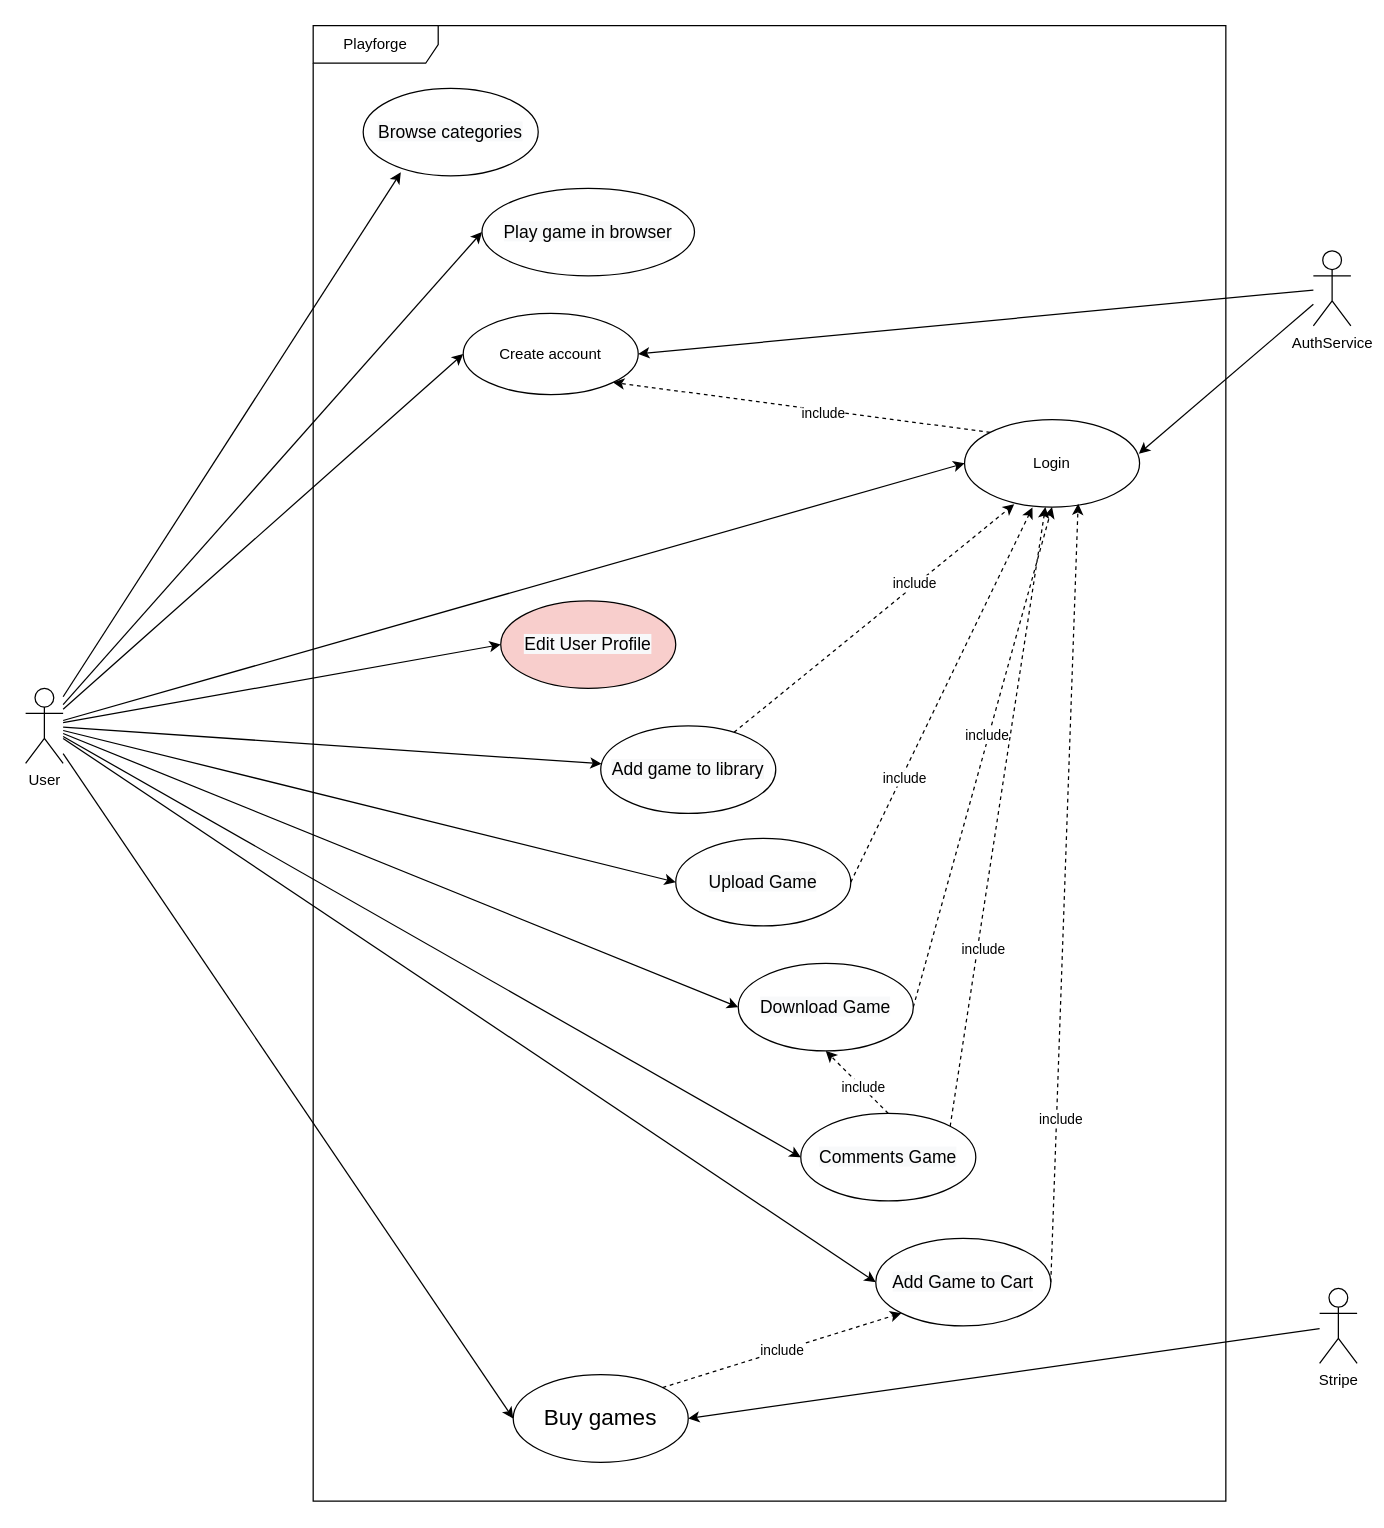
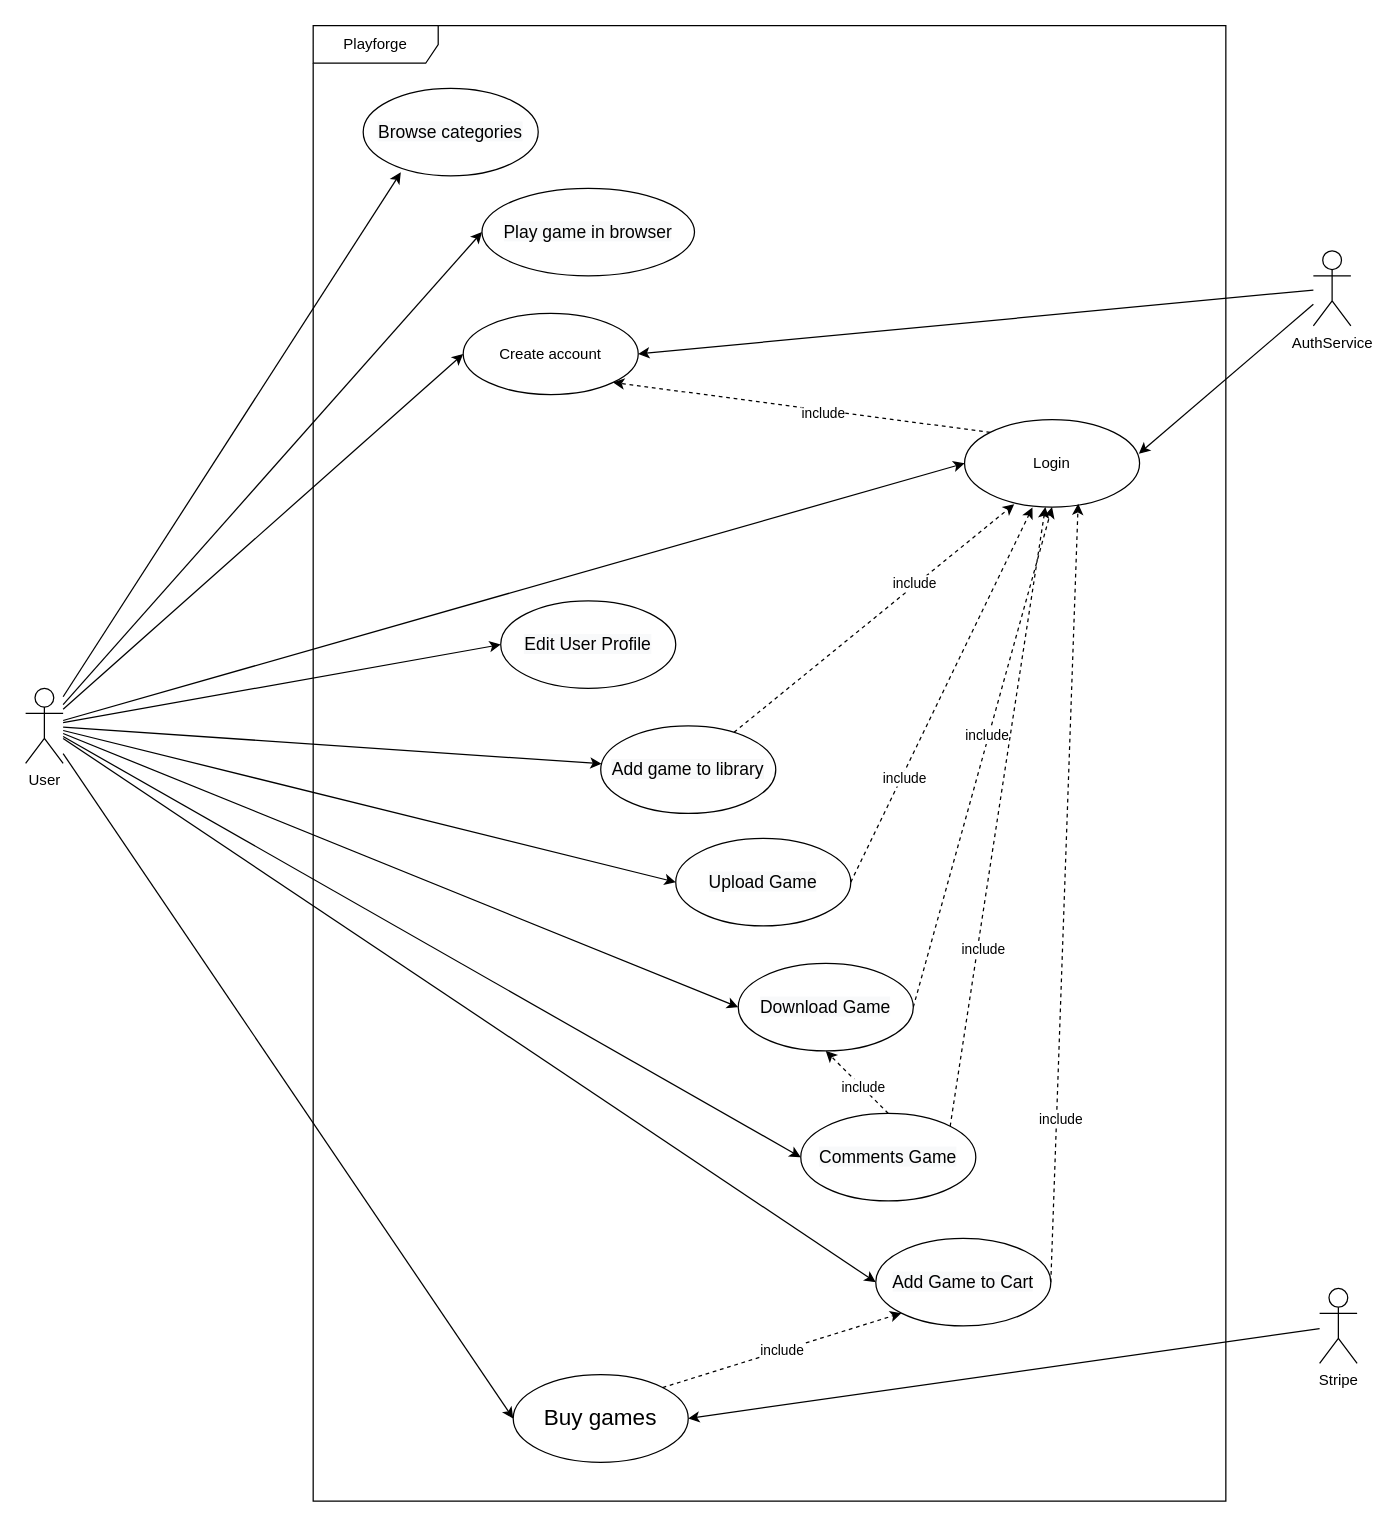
node "Edit User Profile": fillcolor #f8cecc -> #ffffff
